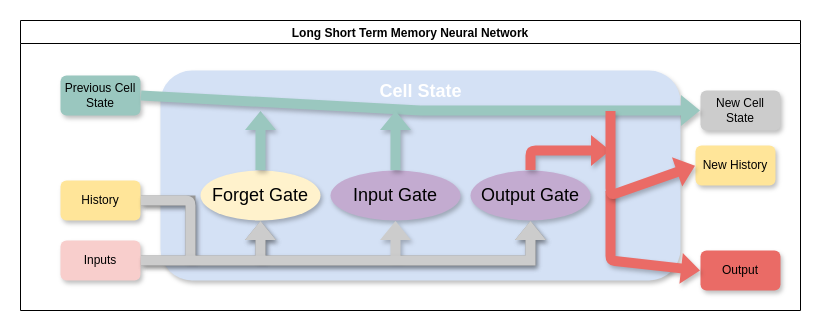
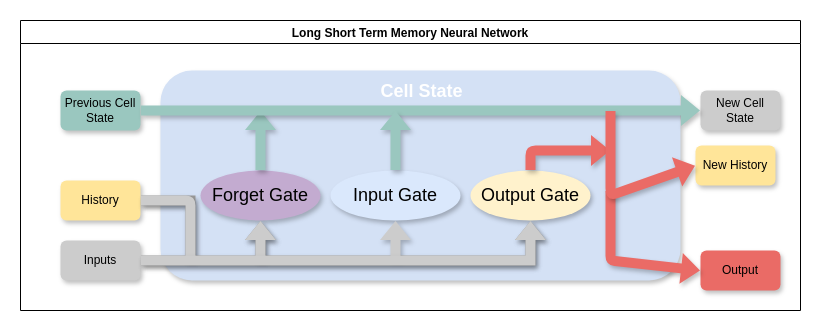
node "Previous Cell State": moved (101, 96) -> (101, 111)
node "Forget Gate": fillcolor #fff2cc -> #c3abd0
node "Input Gate": fillcolor #c3abd0 -> #dae8fc
node "Output Gate": fillcolor #c3abd0 -> #fff2cc
node "Inputs": fillcolor #f8cecc -> #cccccc
